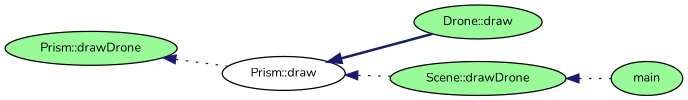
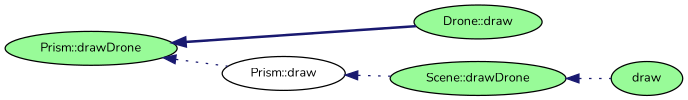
edge "Drone::draw" -> "Prism::draw": now "Drone::draw" -> "Prism::drawDrone"
node "main": label "main" -> "draw"
